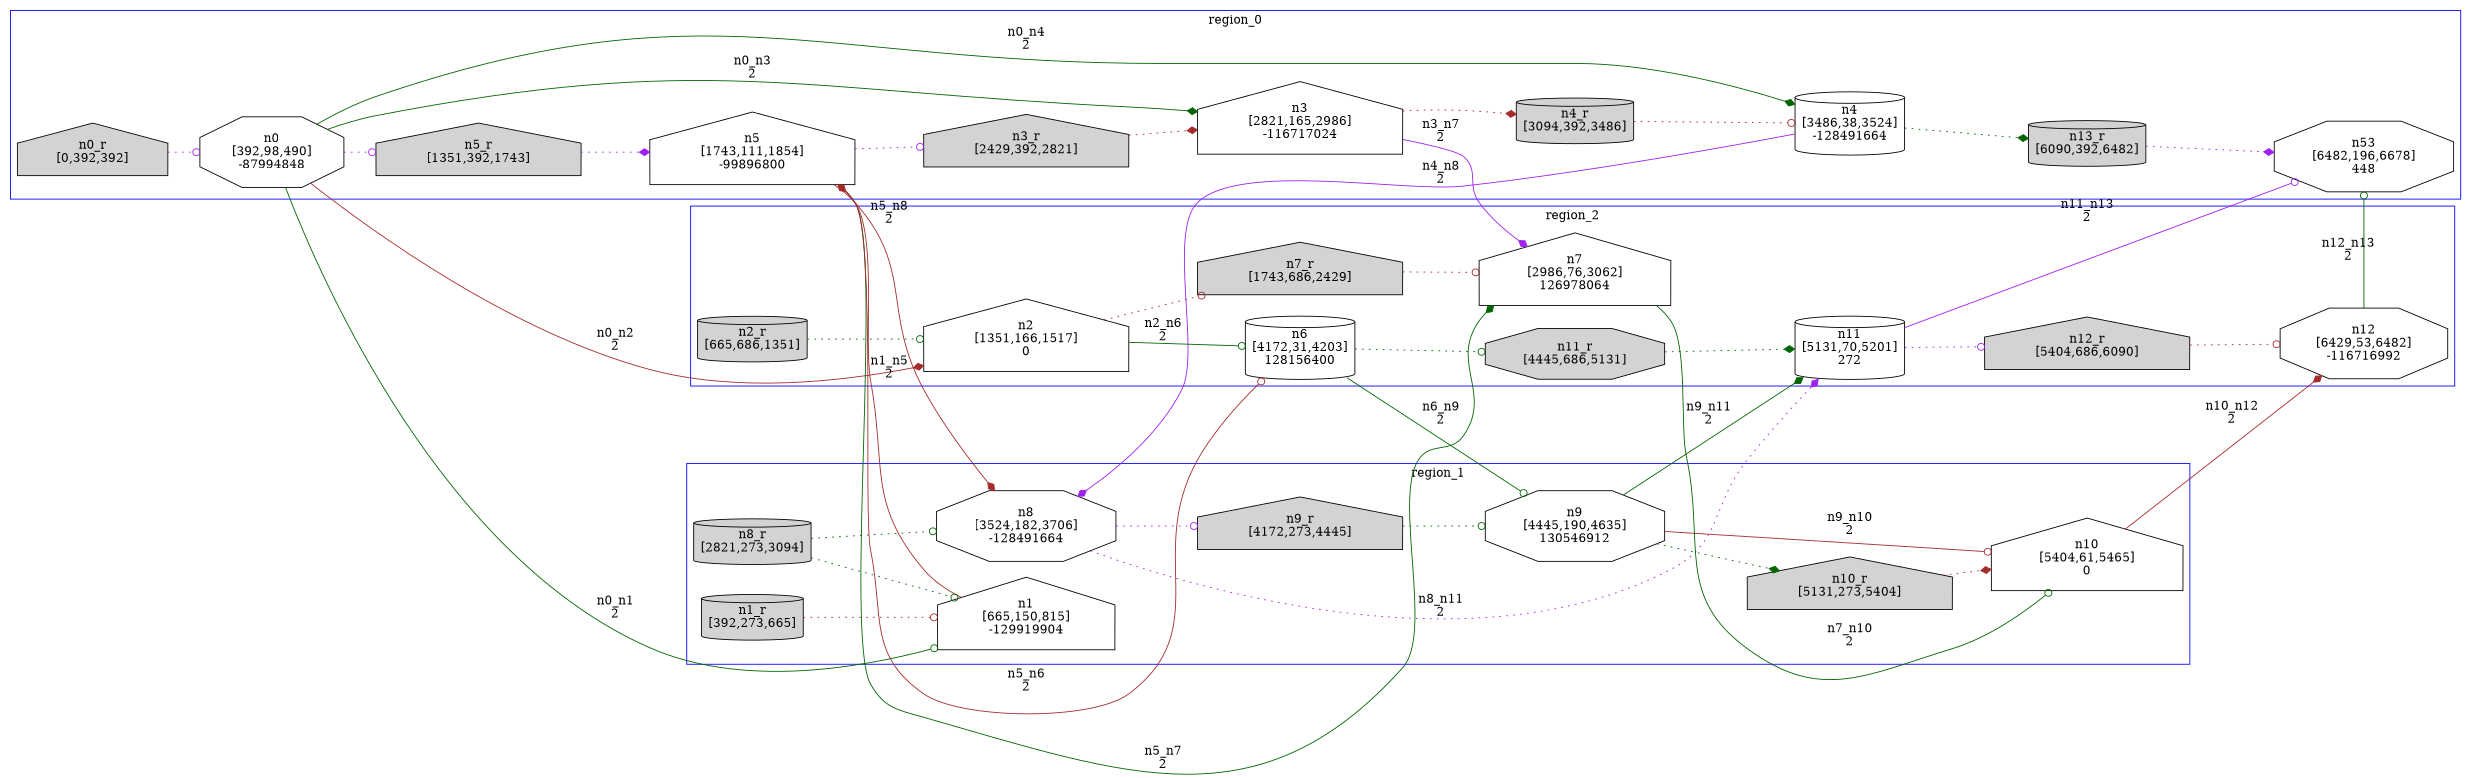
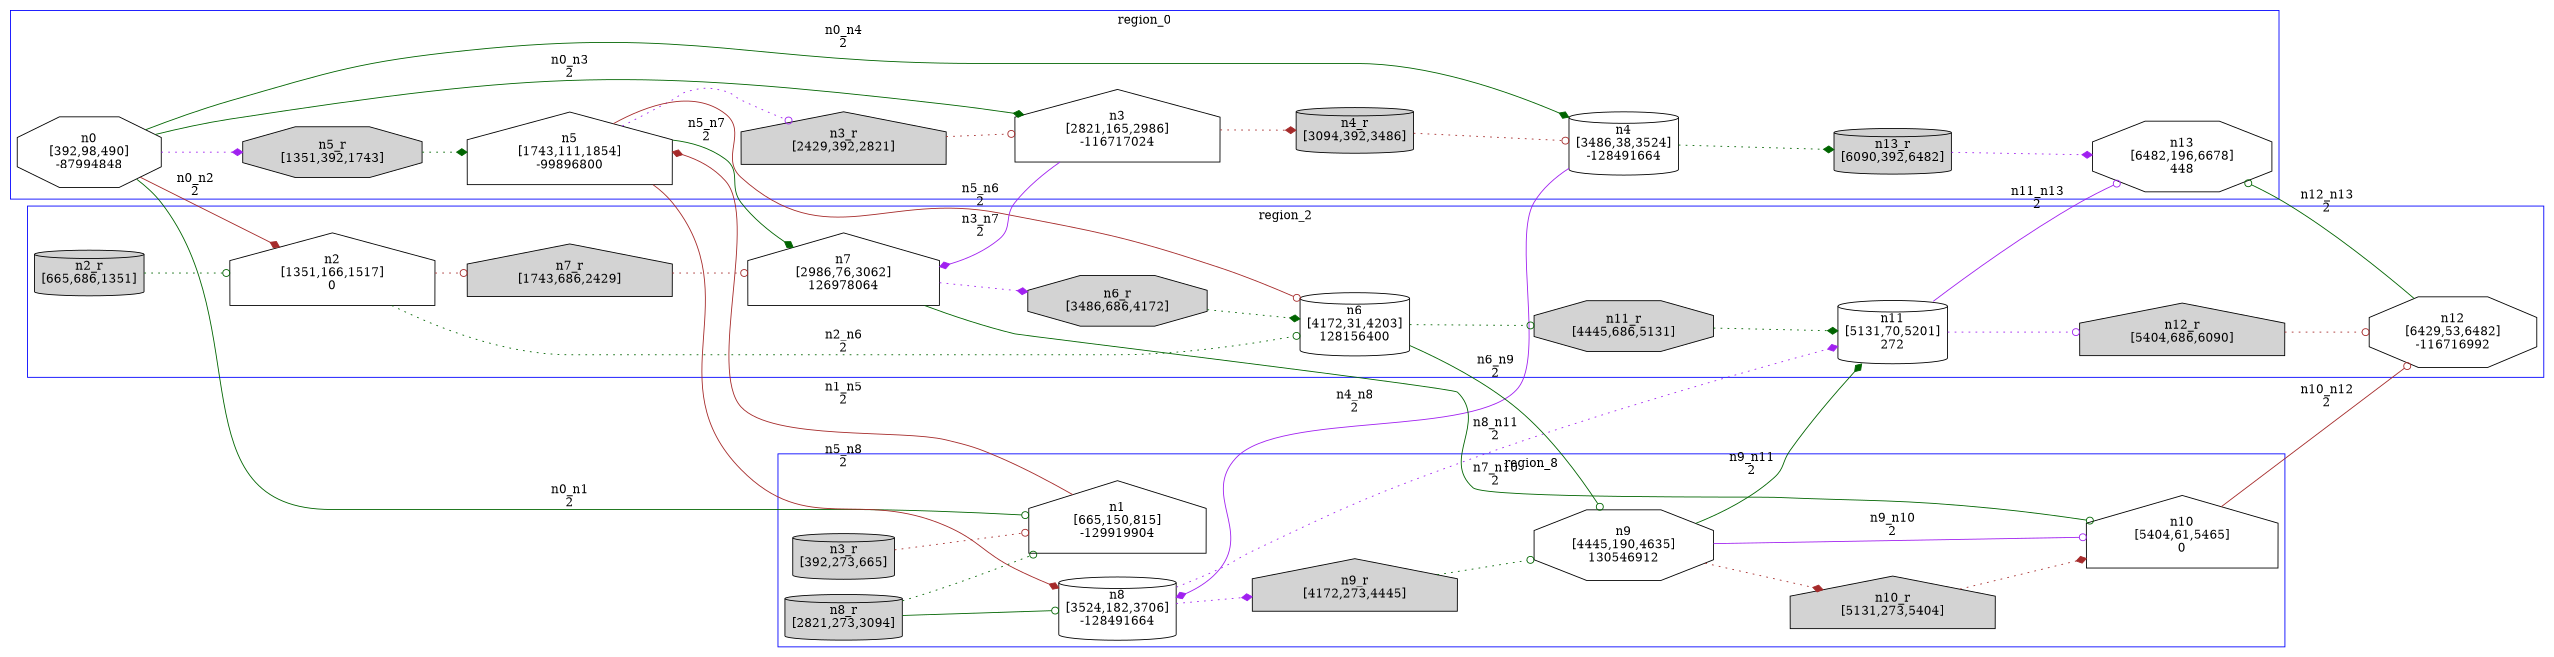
edge "n3_r [2429,392,2821]" -> "n3 [2821,165,2986] -116717024": arrowhead diamond -> odot
node "n0_r [0,392,392]": removed
edge "n0 [392,98,490] -87994848" -> "n5_r [1351,392,1743]": arrowhead odot -> diamond
node "n5_r [1351,392,1743]": shape house -> octagon
edge "n5_r [1351,392,1743]" -> "n5 [1743,111,1854] -99896800": color purple -> darkgreen
node "n53 [6482,196,6678] 448": label "n53 [6482,196,6678] 448" -> "n13 [6482,196,6678] 448"
node "n6_r [3486,686,4172]": added
edge "n2 [1351,166,1517] 0" -> "n6 [4172,31,4203] 128156400": style solid -> dotted
edge "n10 [5404,61,5465] 0" -> "n12 [6429,53,6482] -116716992": arrowhead diamond -> odot
cluster "region_1": label "region_1" -> "region_8"
node "n8 [3524,182,3706] -128491664": shape octagon -> cylinder
edge "n8 [3524,182,3706] -128491664" -> "n9_r [4172,273,4445]": arrowhead odot -> diamond
edge "n8_r [2821,273,3094]" -> "n8 [3524,182,3706] -128491664": style dotted -> solid
edge "n9 [4445,190,4635] 130546912" -> "n10 [5404,61,5465] 0": color brown -> purple
edge "n9 [4445,190,4635] 130546912" -> "n10_r [5131,273,5404]": color darkgreen -> brown
node "n1_r [392,273,665]": label "n1_r [392,273,665]" -> "n3_r [392,273,665]"
